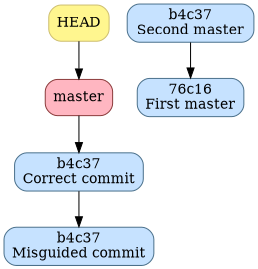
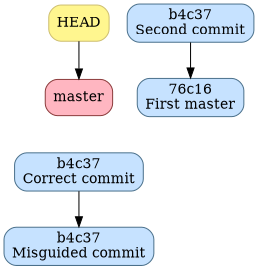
node "b4c37 Second master": label "b4c37 Second master" -> "b4c37 Second commit"
edge "master" -> "b4c37 Correct commit": removed
